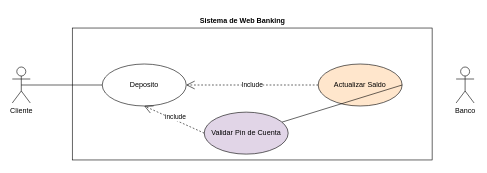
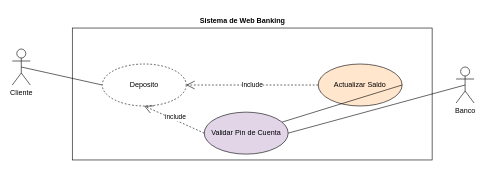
node "Cliente": moved (21, 85) -> (21, 67)
node "Deposito": style solid -> dashed
edge "Banco" -- "Validar Pin de Cuenta": added
